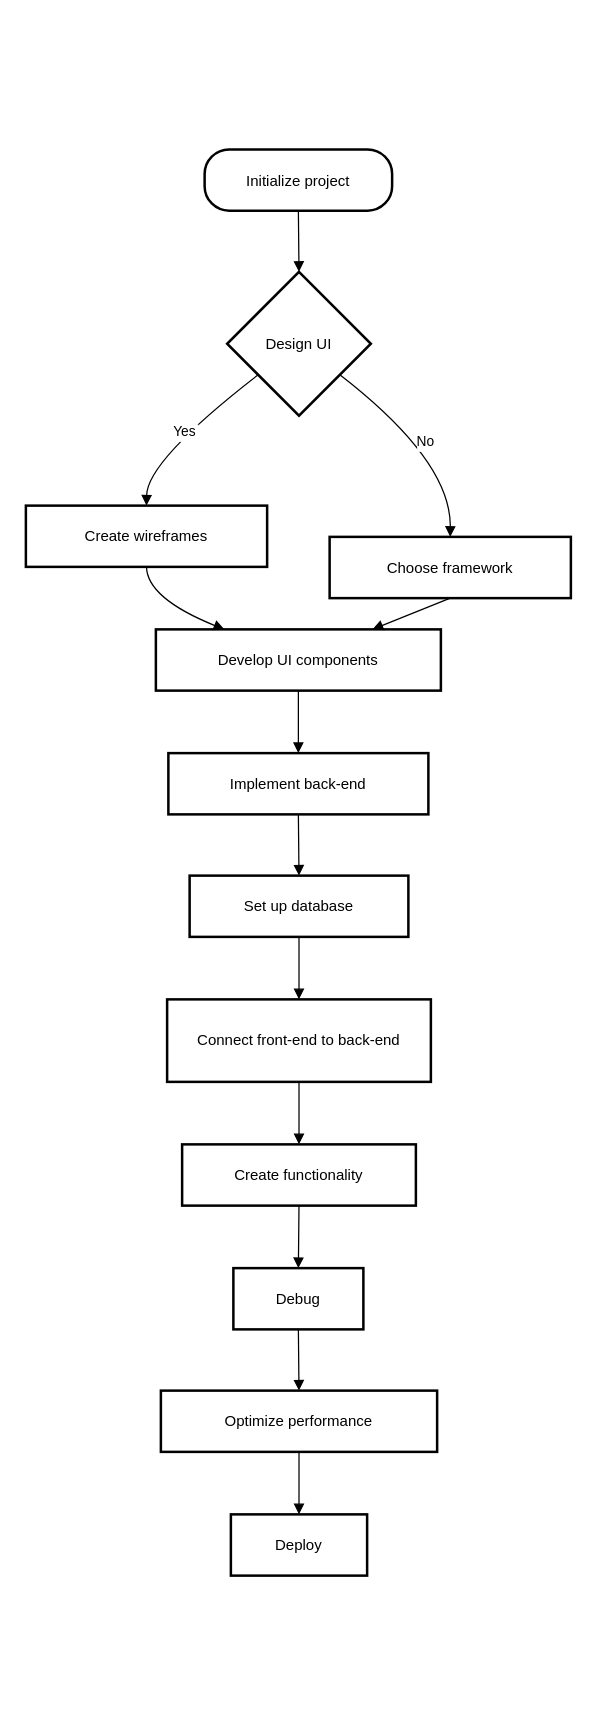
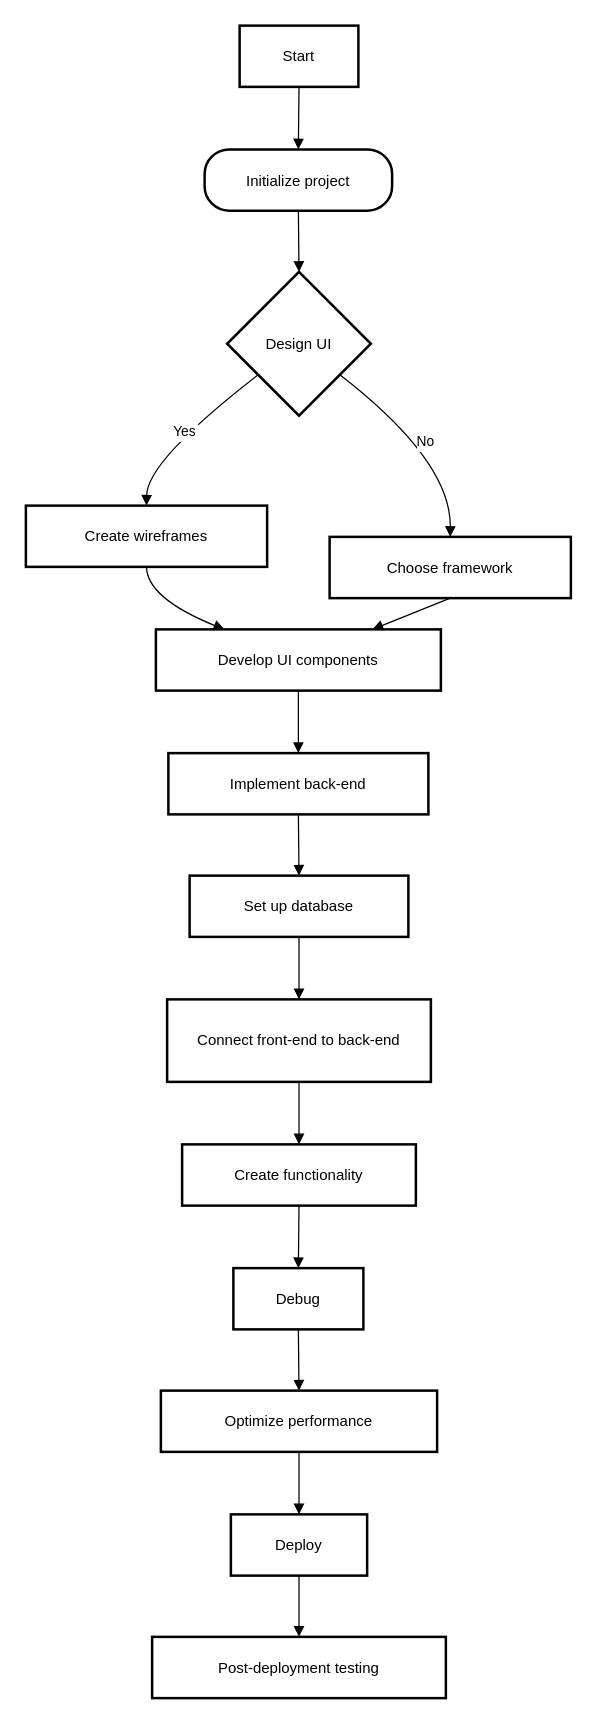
node "Start": added
edge "Start" -> "Initialize project": added
edge "Deploy" -> "Post-deployment testing": added
node "Post-deployment testing": added
